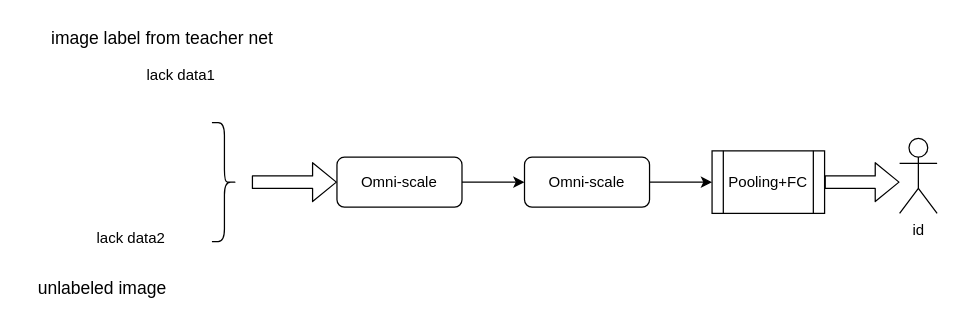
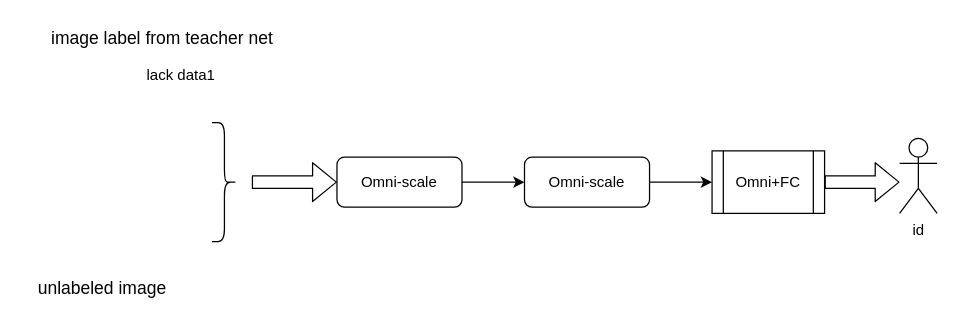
node "Pooling+FC": label "Pooling+FC" -> "Omni+FC"
node "lack data2": removed
